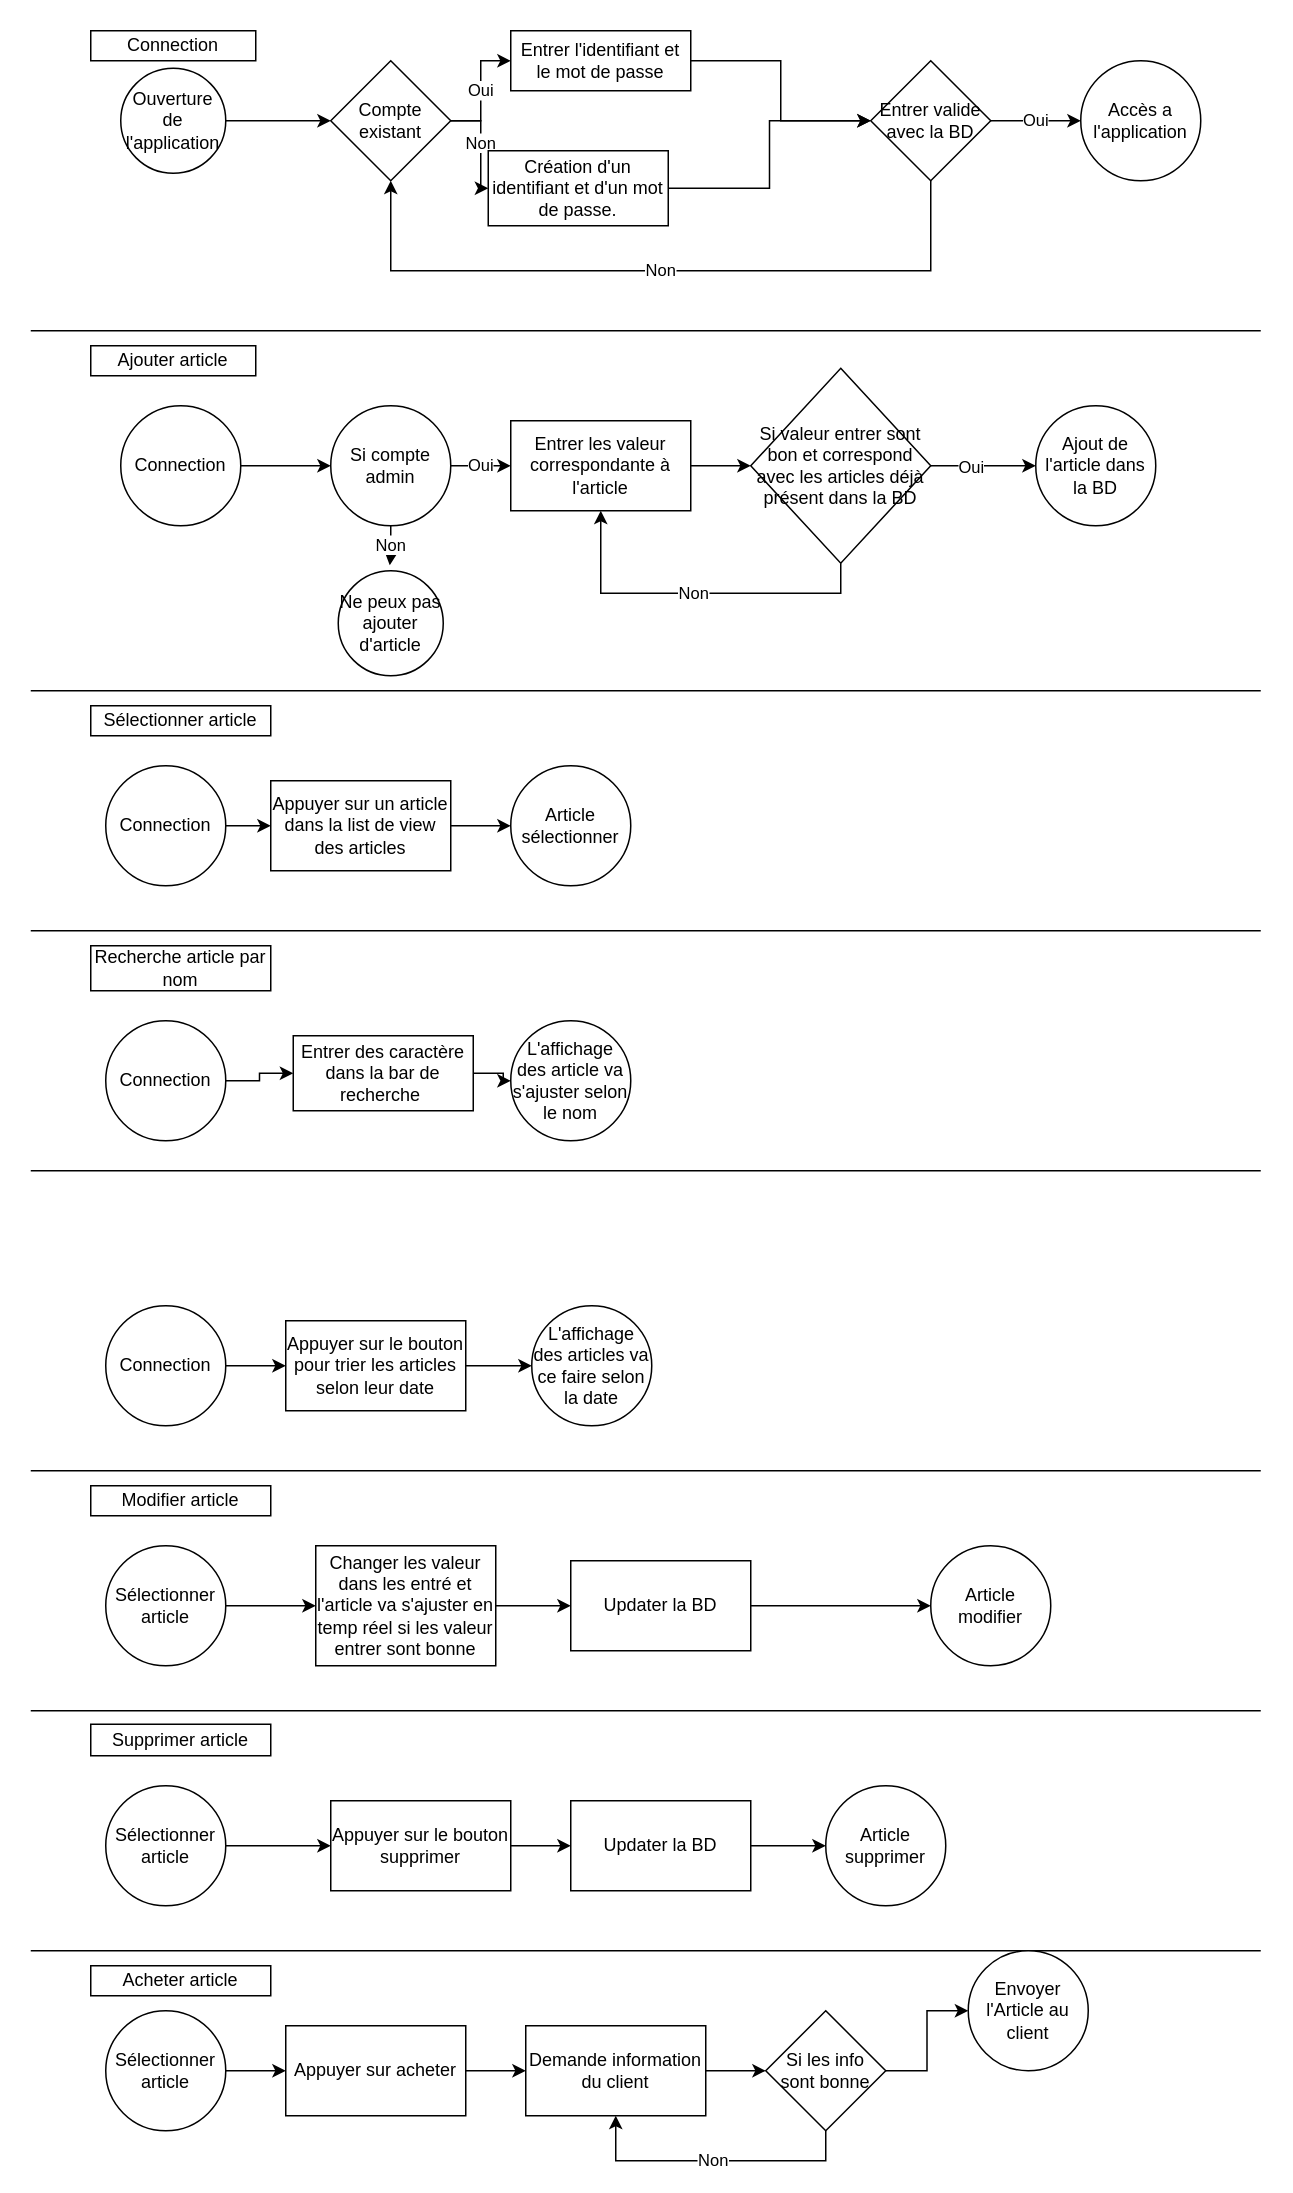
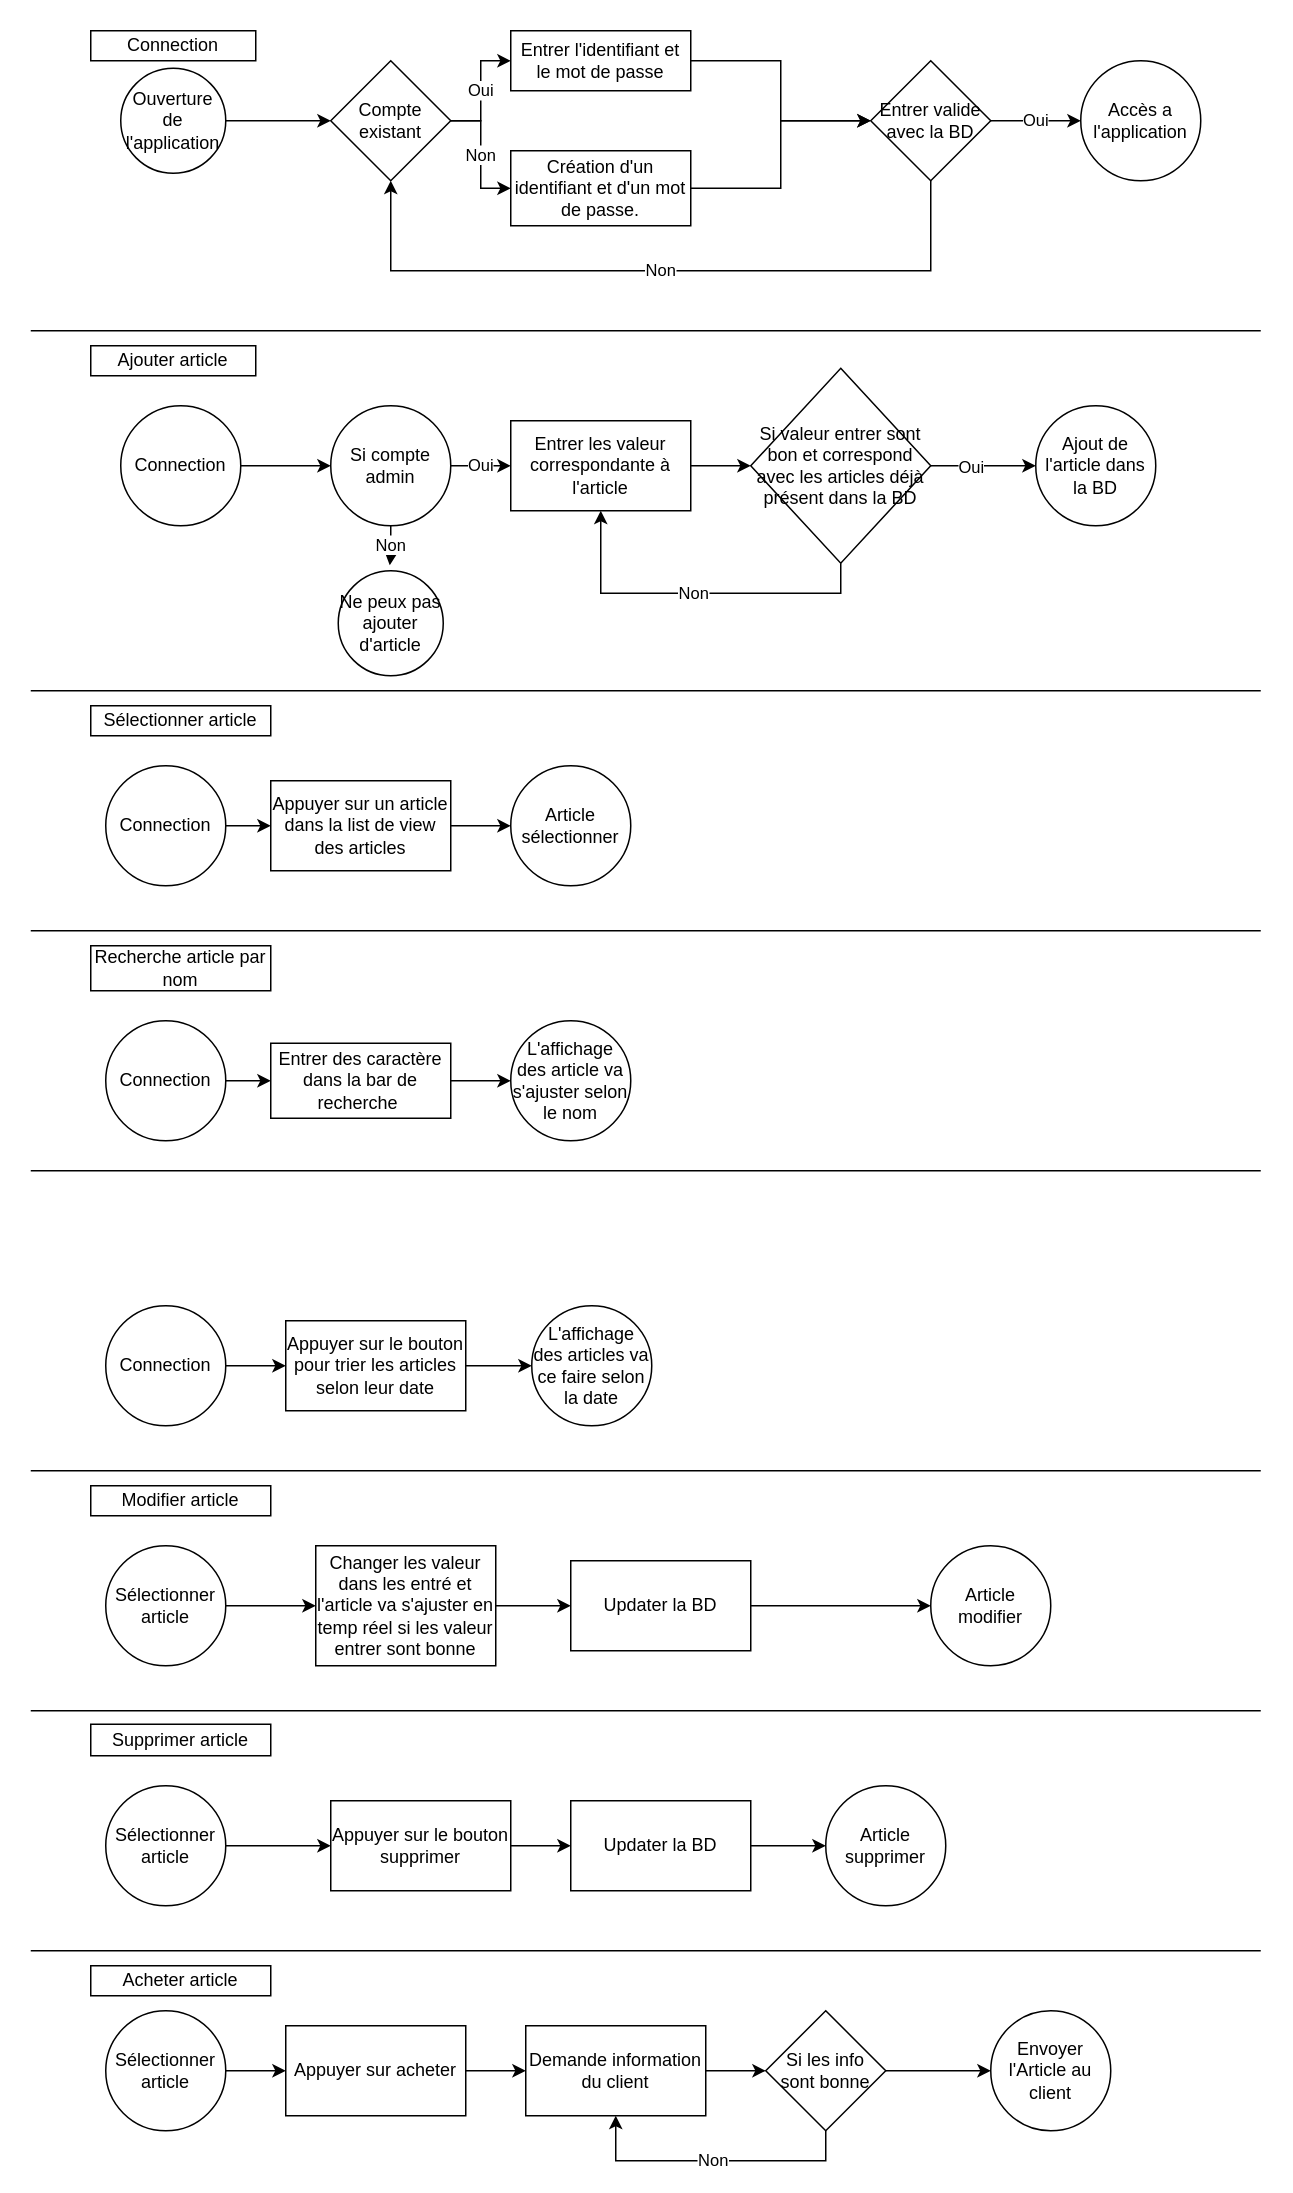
node "Création d'un identifiant et d'un mot de passe.": moved (578, 188) -> (601, 188)
node "Entrer des caractère dans la bar de recherche": moved (383, 1073) -> (361, 1081)
node "Envoyer l'Article au client": moved (1028, 2011) -> (1051, 2071)
